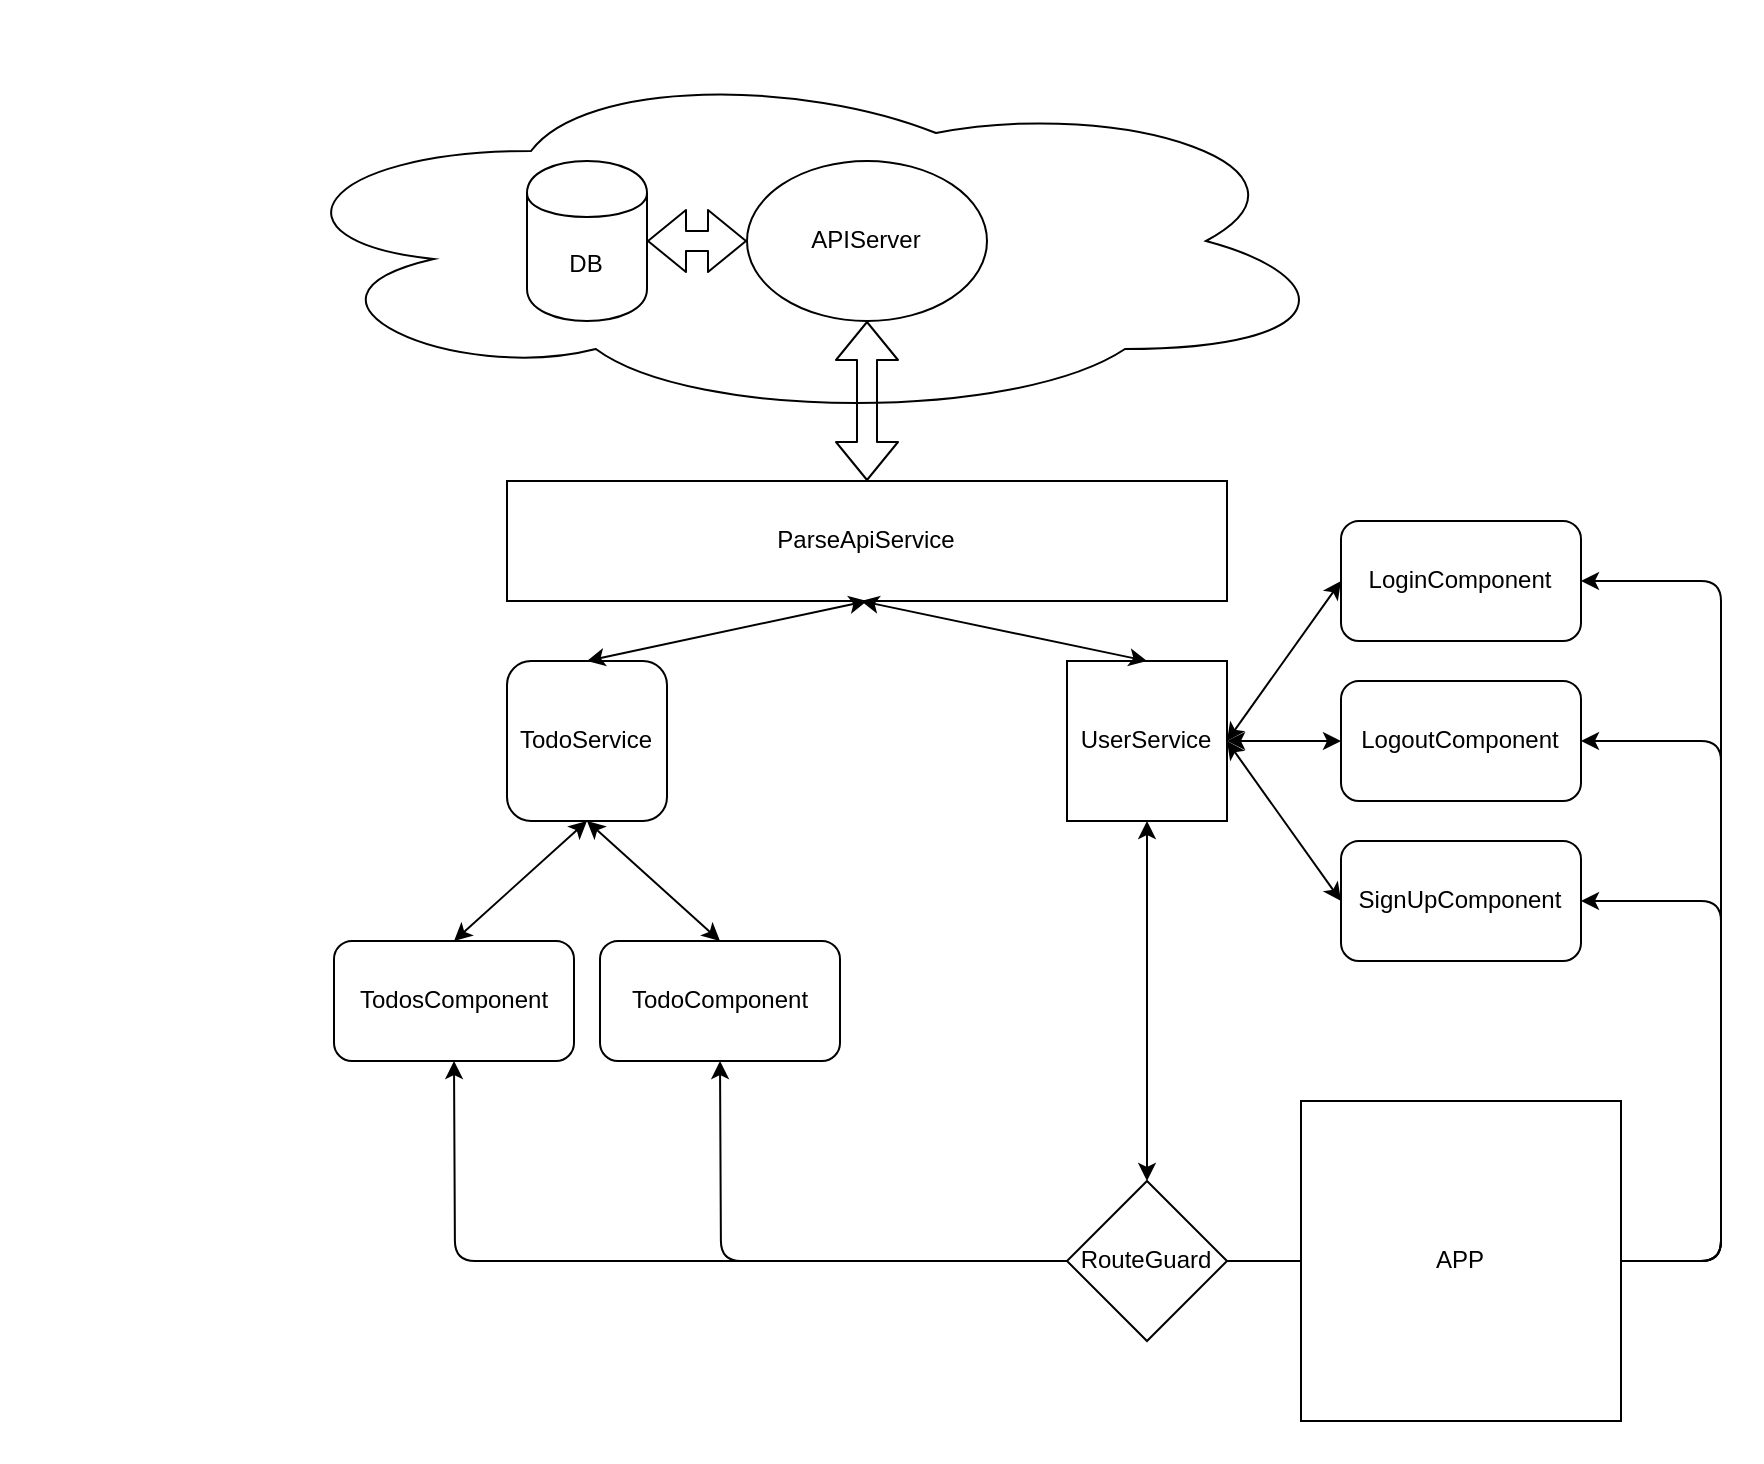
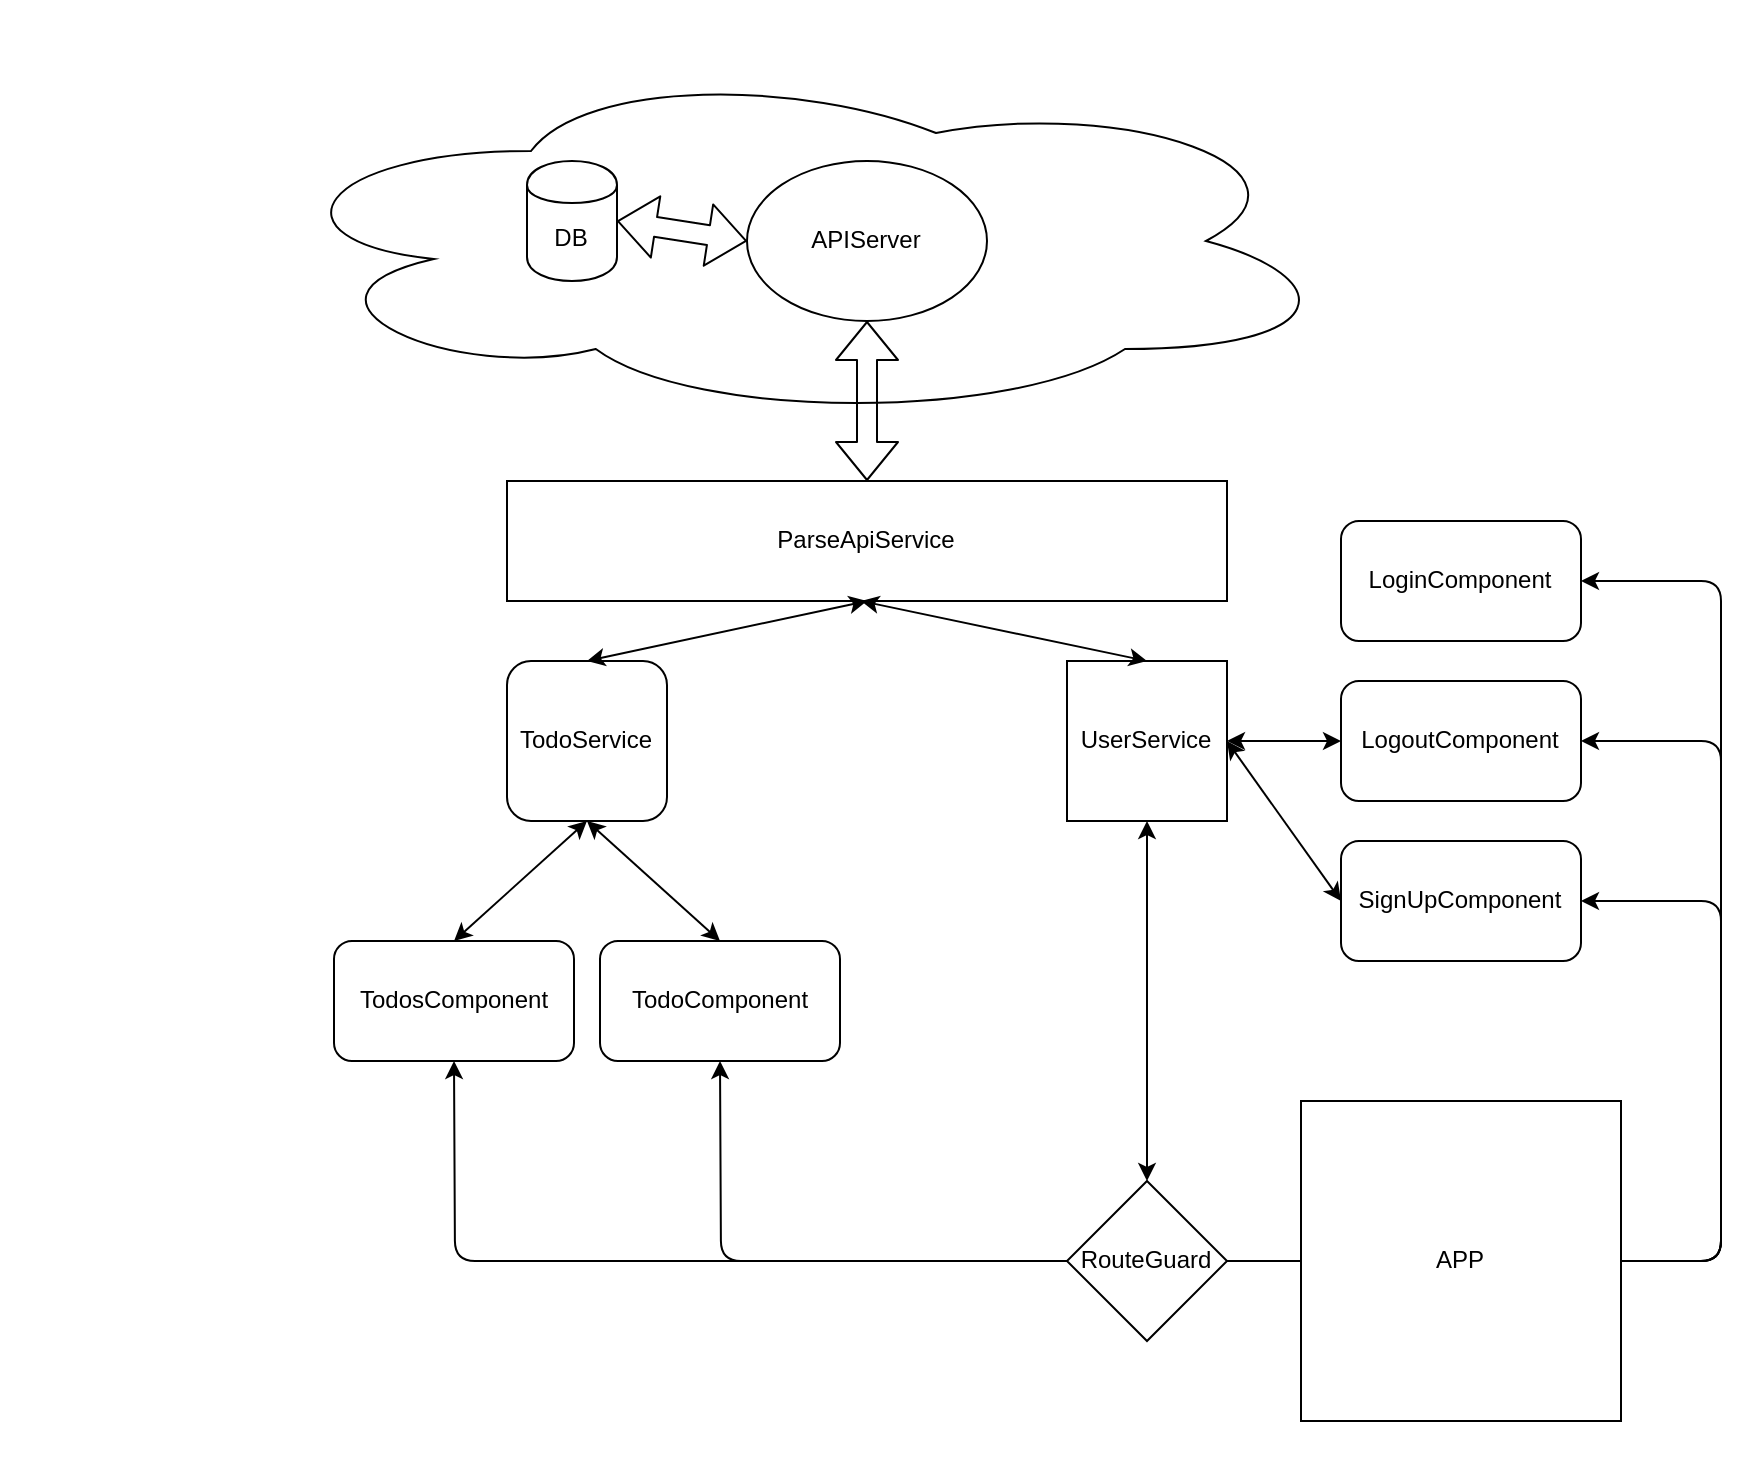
node "DB": size 120x160 -> 90x120
edge "LoginComponent" -- "UserService": removed
